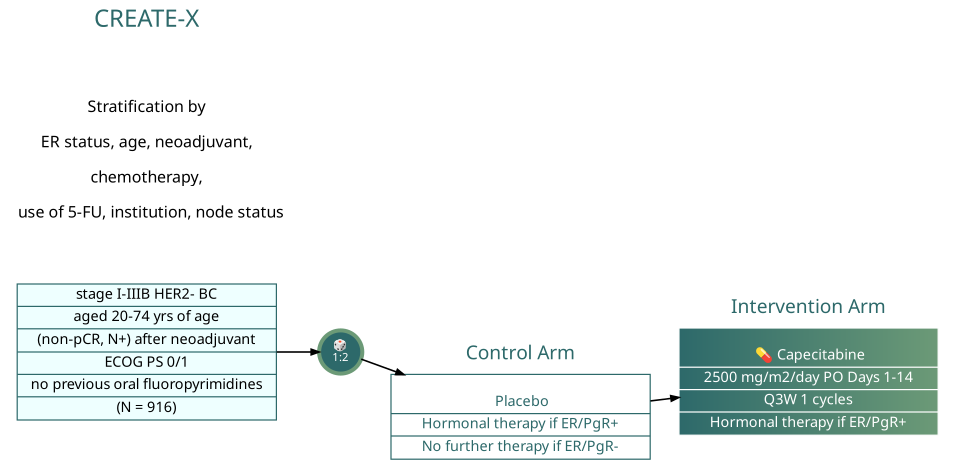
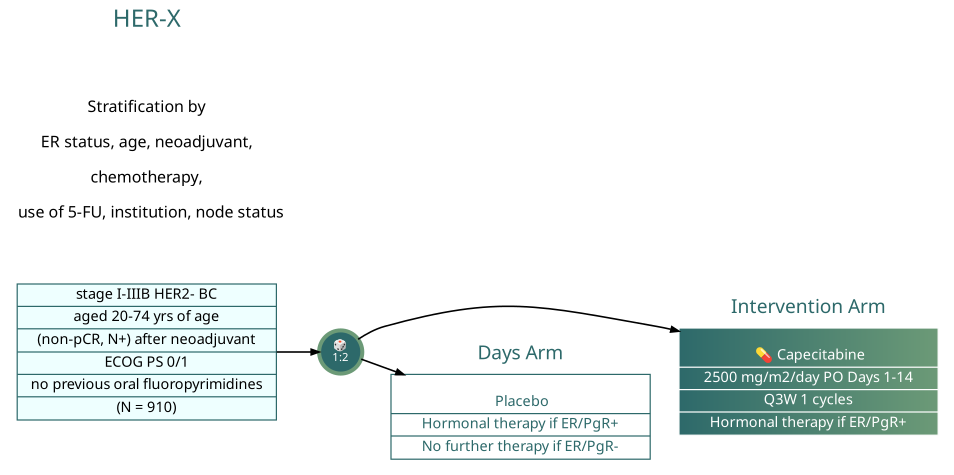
node "CREATE-X": label "CREATE-X" -> "HER-X"
cluster "Control Arm": label "Control Arm" -> "Days Arm"
edge "Placebo" -> "💊 Capecitabine": now "🎲 1:2" -> "💊 Capecitabine"
node "stage I-IIIB HER2- BC": text "(N = 916)" -> "(N = 910)"
